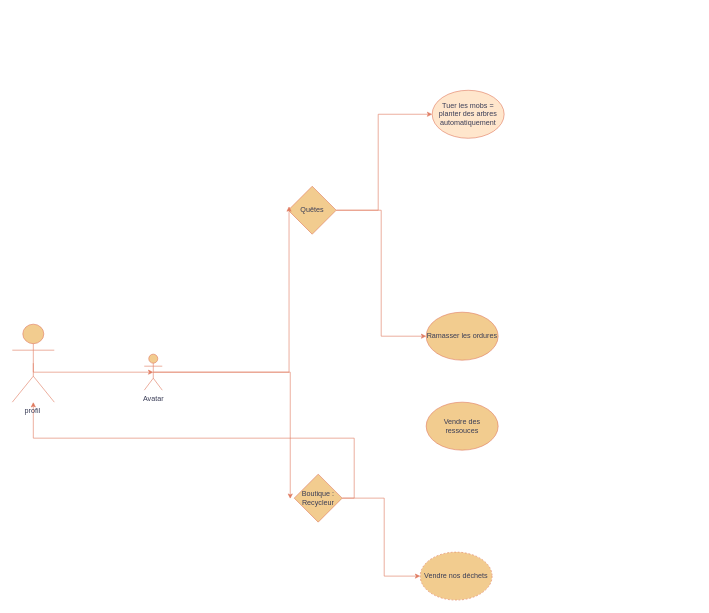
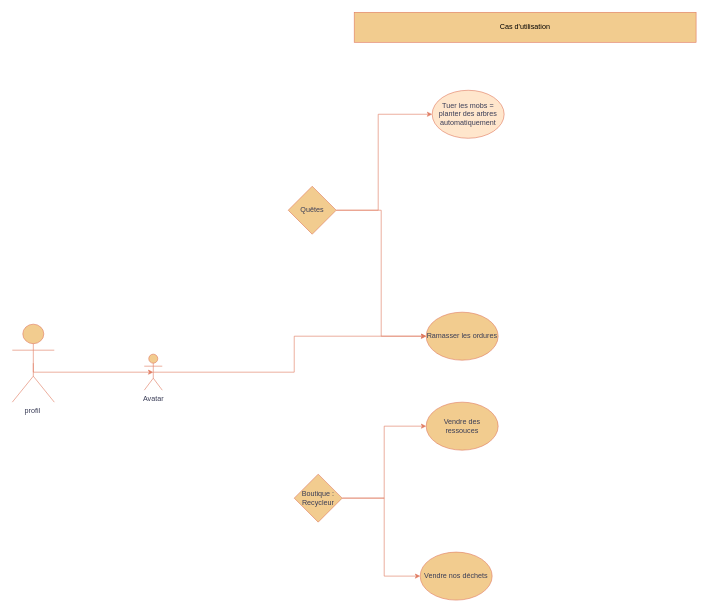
node "Cas d'utilisation": added
edge "Avatar" -> "Quêtes": now "Avatar" -> "Ramasser les ordures"
edge "Avatar" -> "Boutique : Recycleur": removed
edge "Boutique : Recycleur" -> "profil": now "Boutique : Recycleur" -> "Vendre des ressouces"
node "Vendre nos déchets": style dashed -> solid
